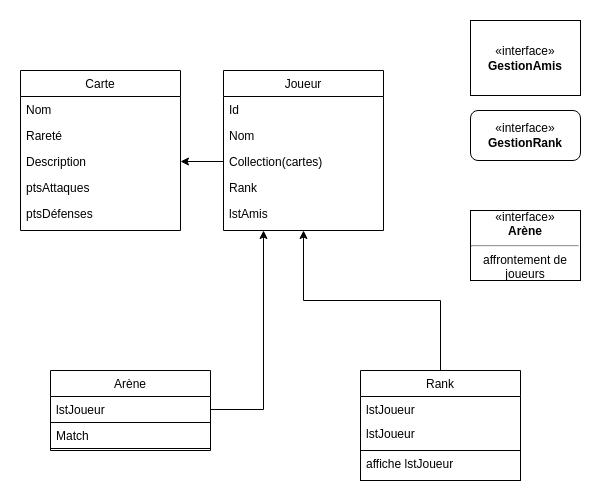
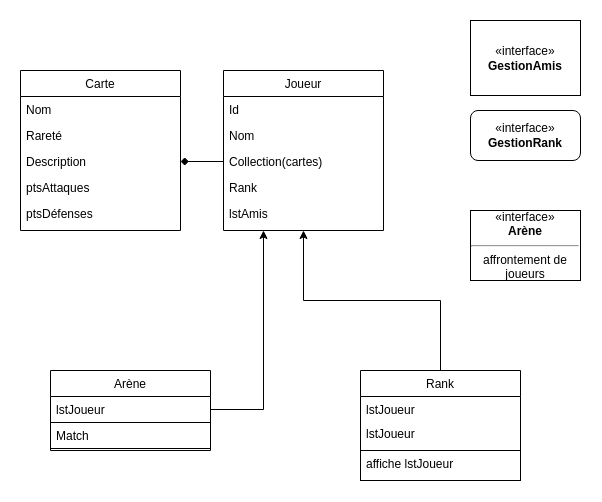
edge "Collection(cartes)" -> "Description": arrowhead classic -> diamond
